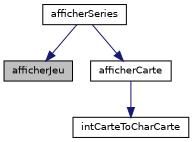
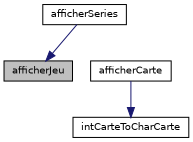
edge "afficherSeries" -> "afficherCarte": removed
